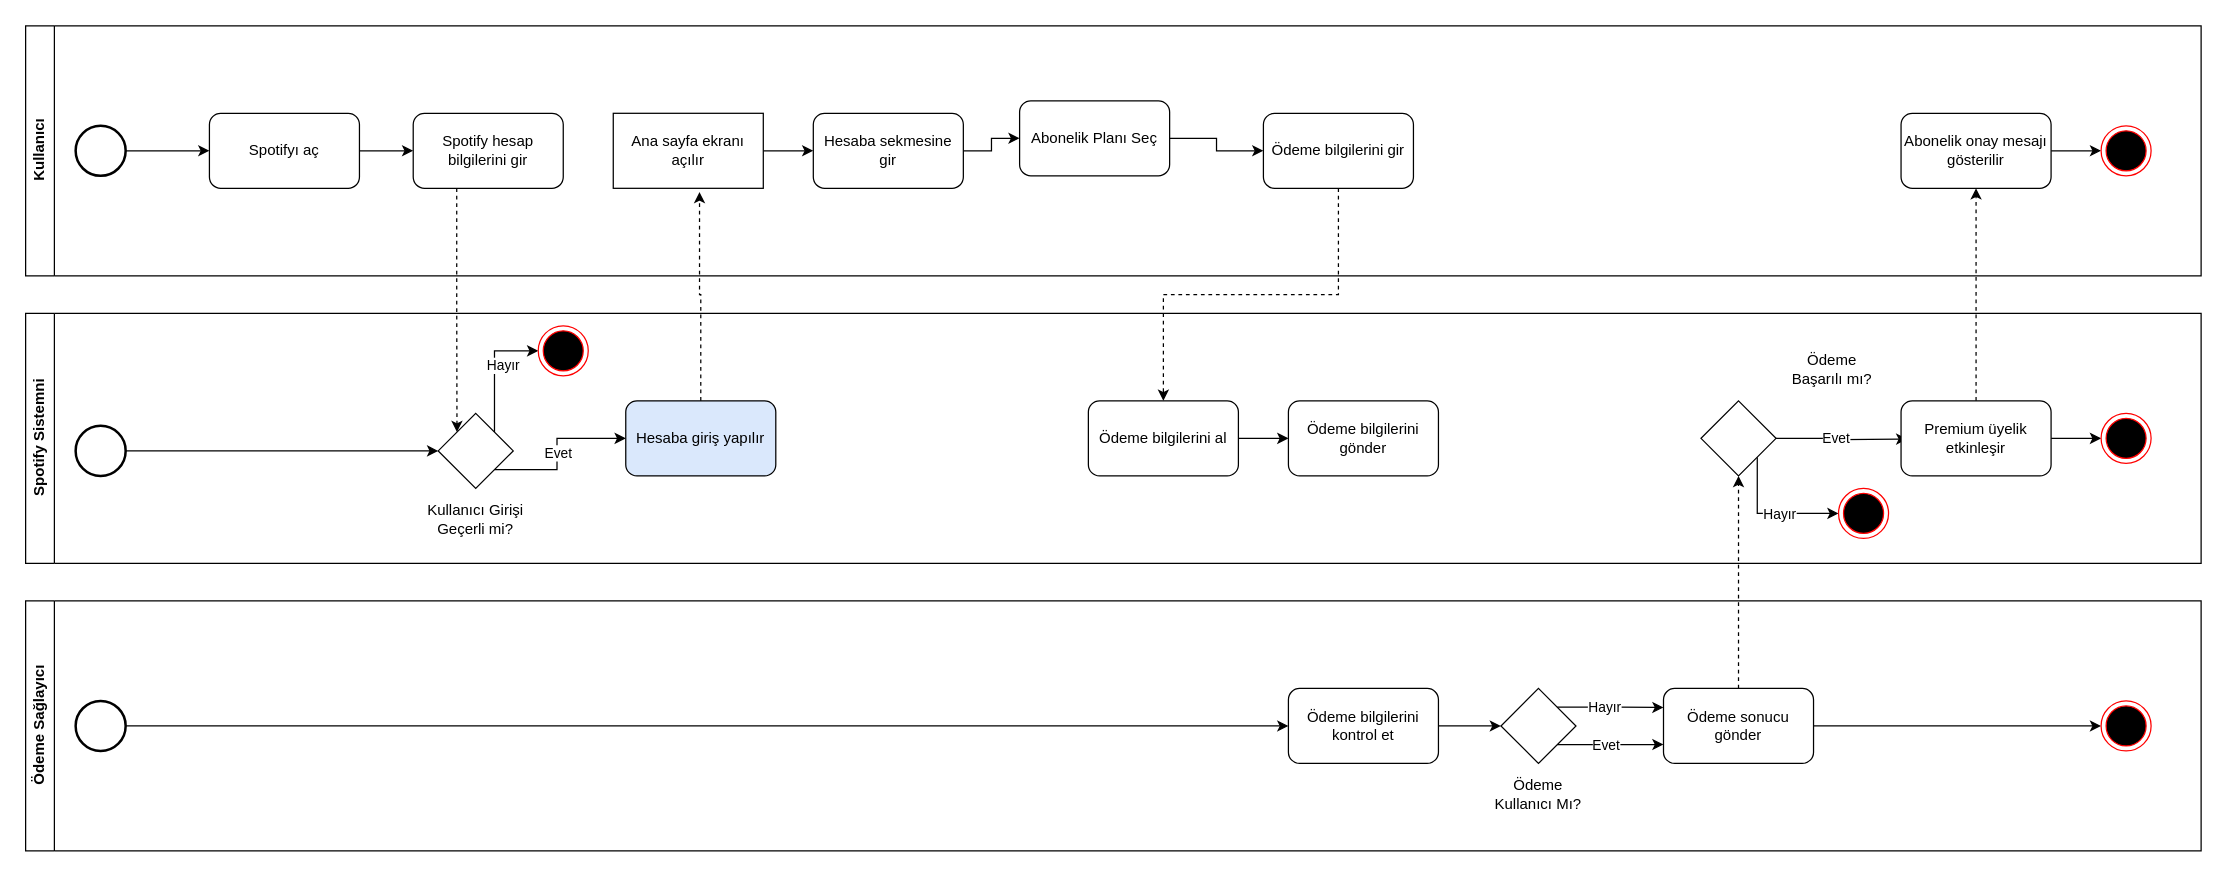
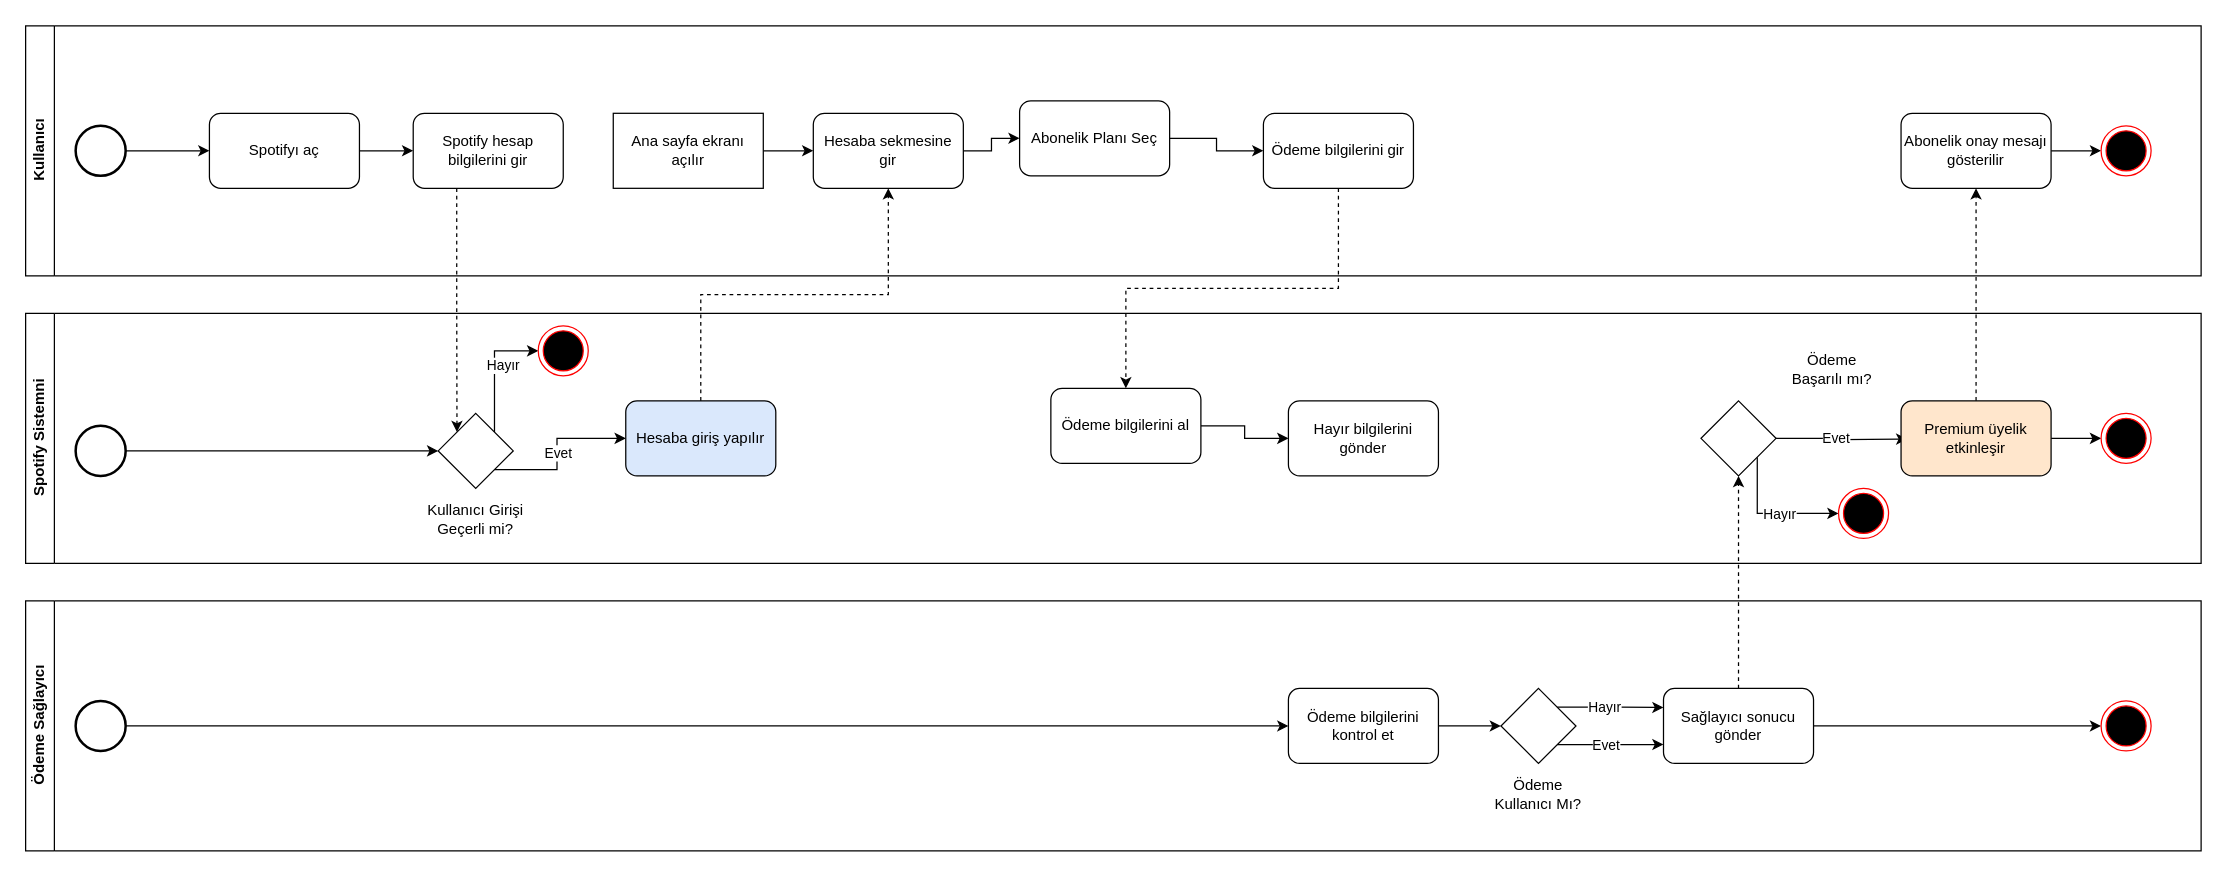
edge "Hesaba giriş yapılır" -> "Ana sayfa ekranı açılır": now "Hesaba giriş yapılır" -> "Hesaba sekmesine gir"
node "Ödeme bilgilerini al": moved (1163, 438) -> (1126, 426)
node "Ödeme bilgilerini gönder": label "Ödeme bilgilerini gönder" -> "Hayır bilgilerini gönder"
node "Premium üyelik etkinleşir": fillcolor #ffffff -> #ffe6cc
node "Ödeme sonucu gönder": label "Ödeme sonucu gönder" -> "Sağlayıcı sonucu gönder"
